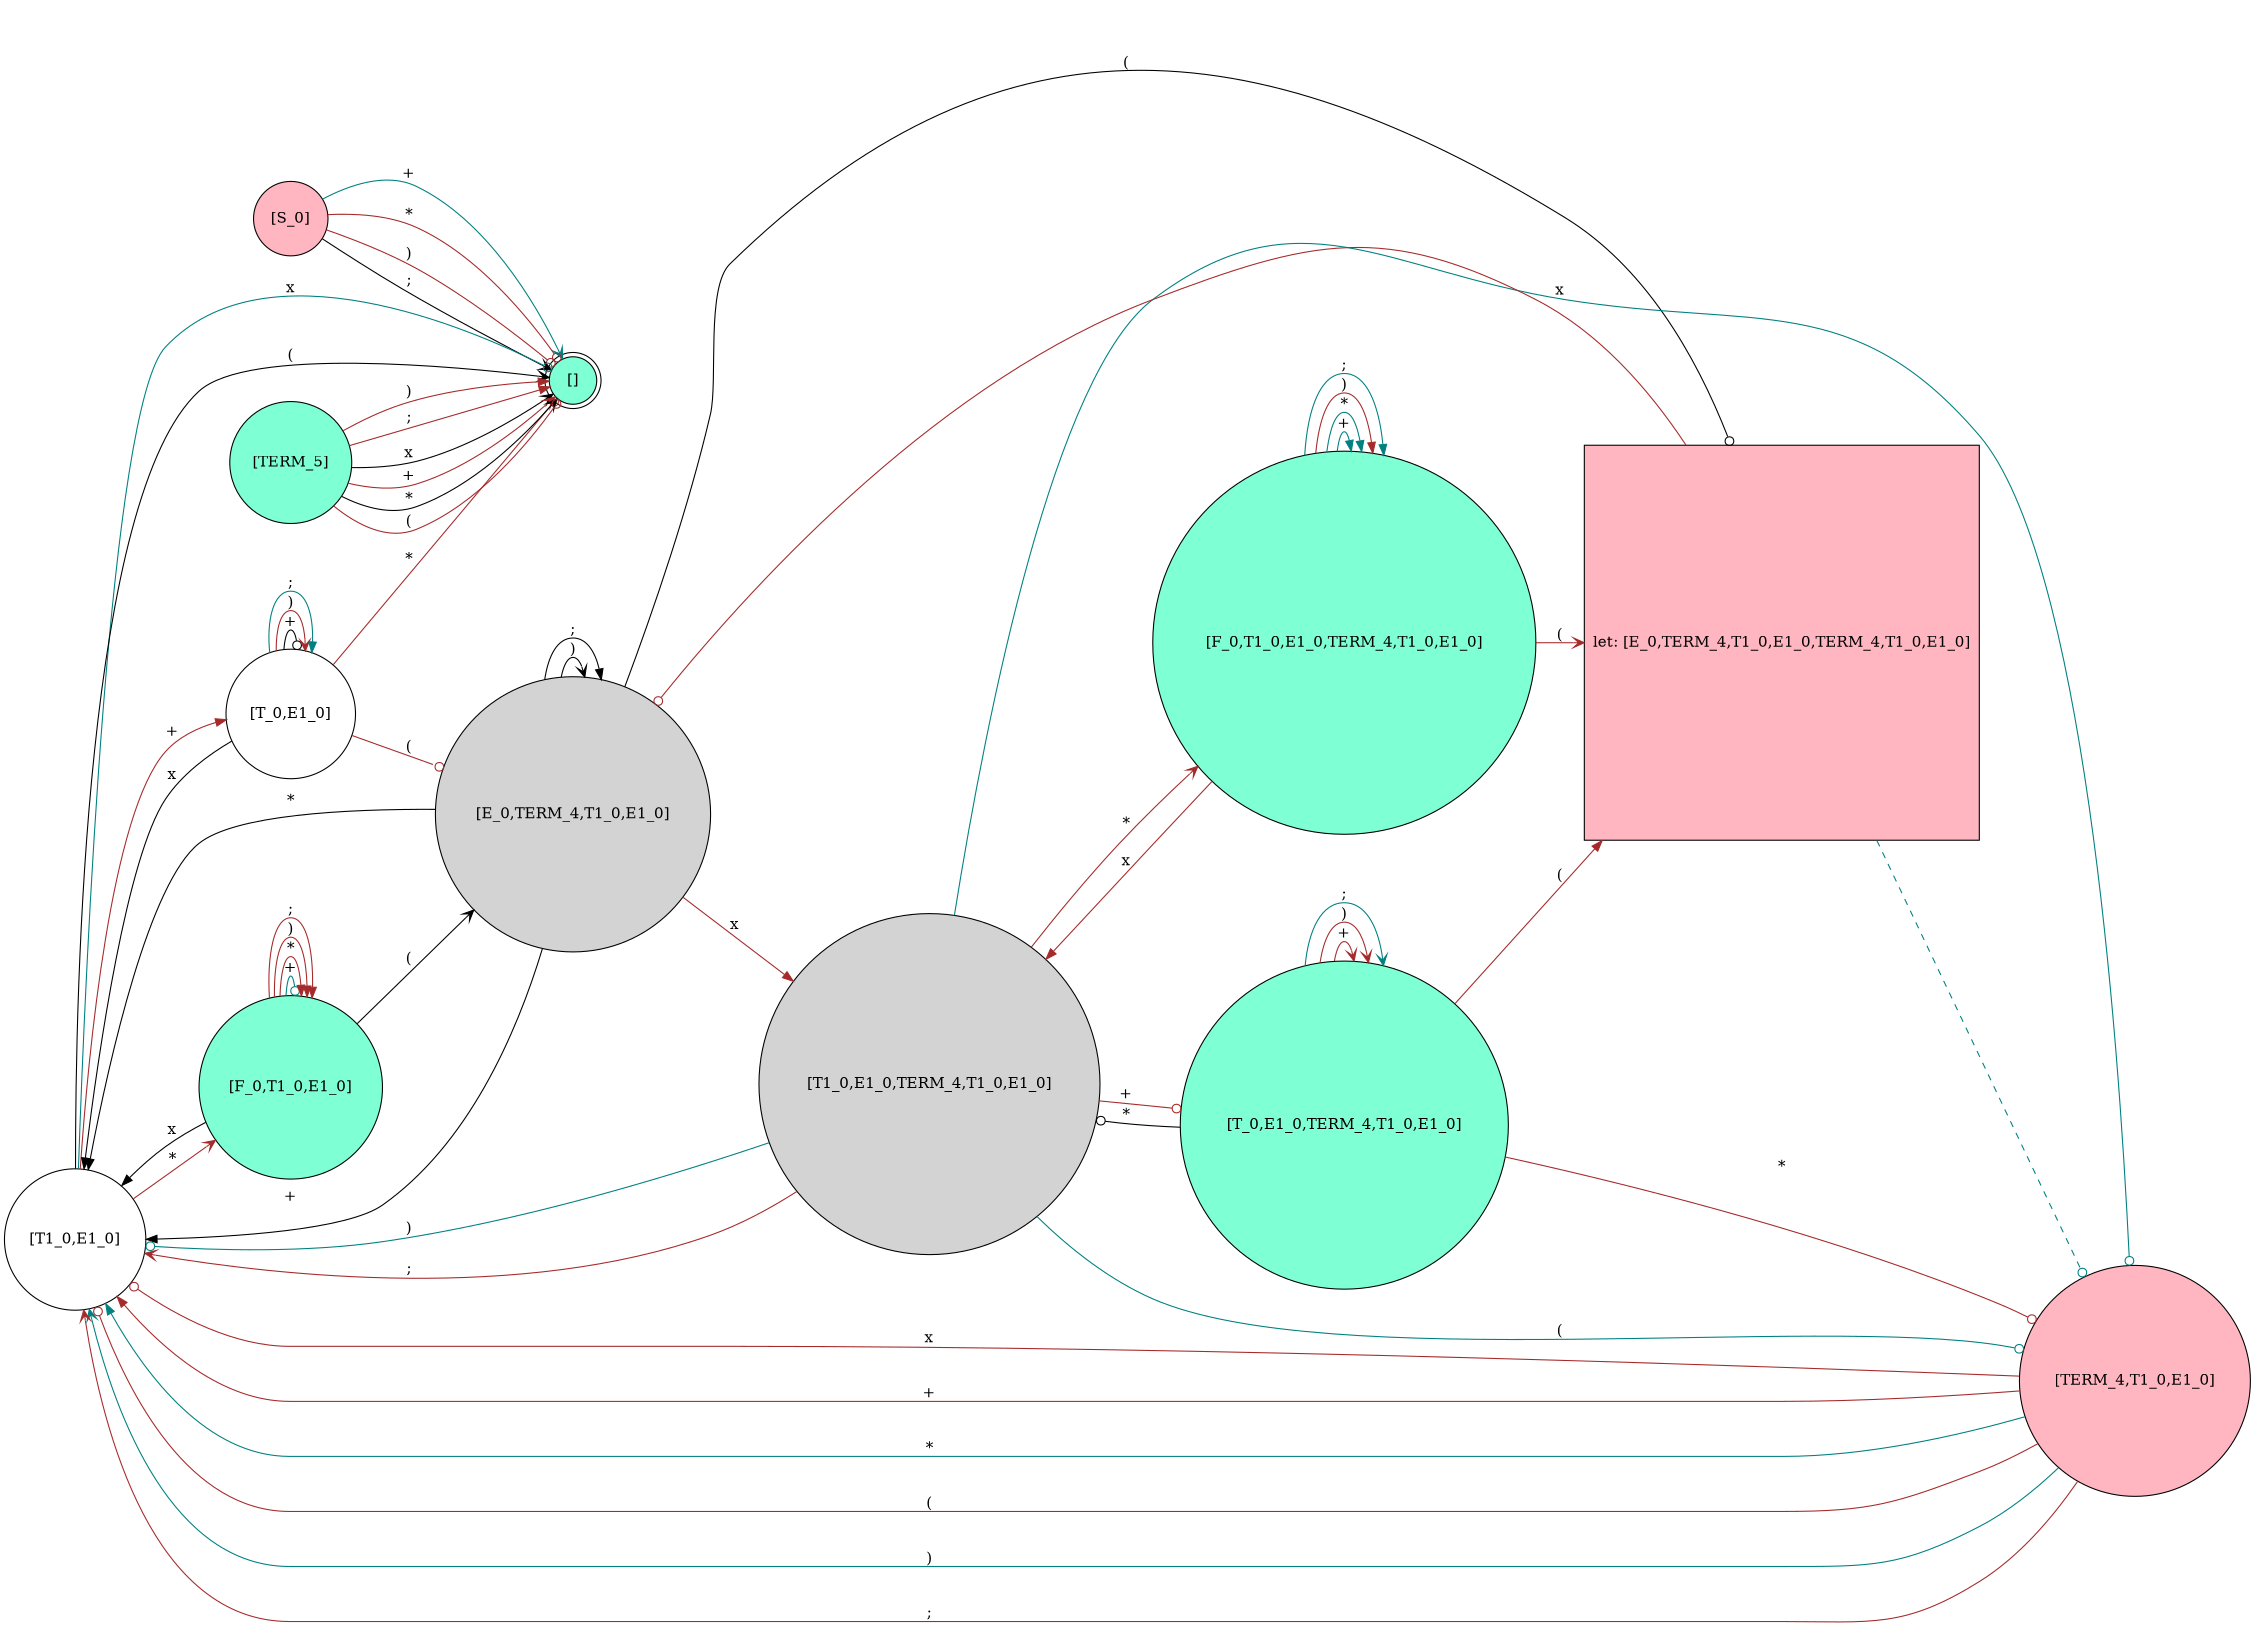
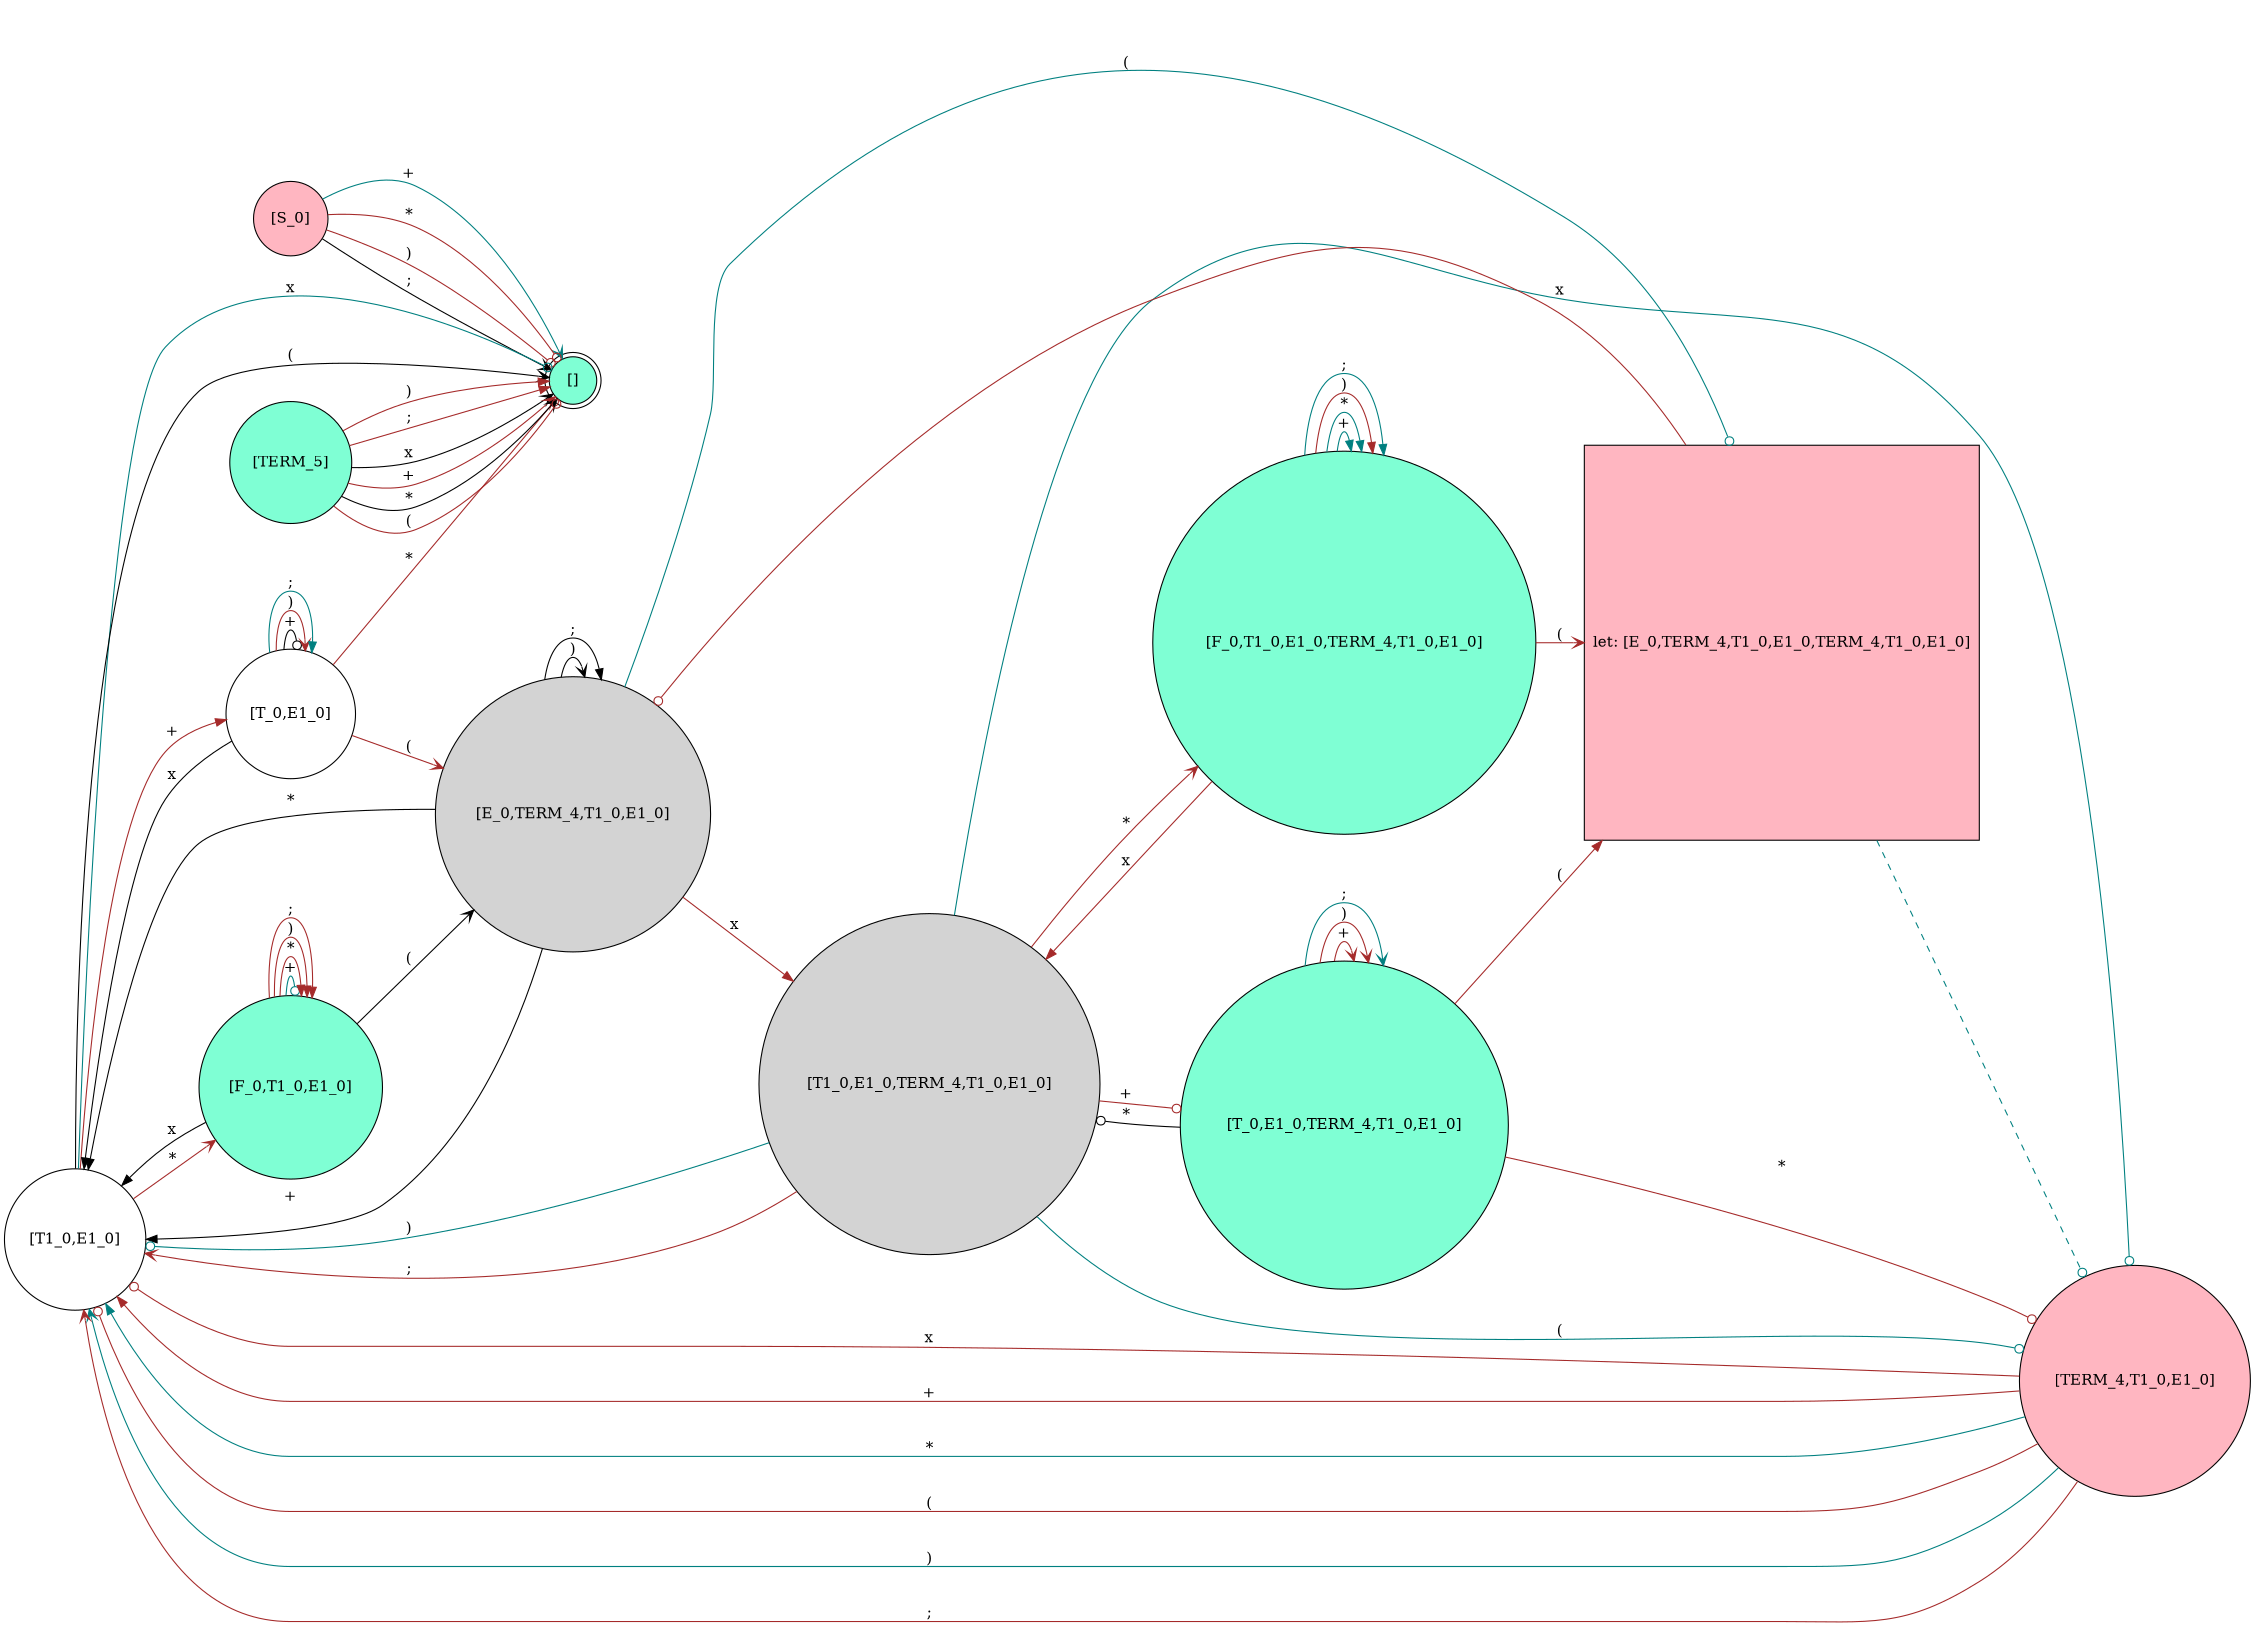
edge "[E_0,TERM_4,T1_0,E1_0]" -> "let: [E_0,TERM_4,T1_0,E1_0,TERM_4,T1_0,E1_0]": color black -> teal
edge "[T_0,E1_0]" -> "[E_0,TERM_4,T1_0,E1_0]": arrowhead odot -> vee
